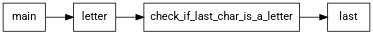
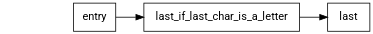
node "main": removed
node "letter": label "letter" -> "entry"
node "check_if_last_char_is_a_letter": label "check_if_last_char_is_a_letter" -> "last_if_last_char_is_a_letter"
